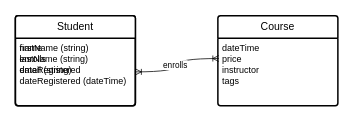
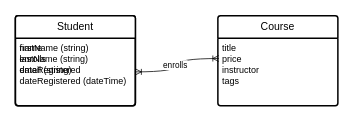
node "dateTime price instructor tags": label "dateTime price instructor tags" -> "title price instructor tags"
